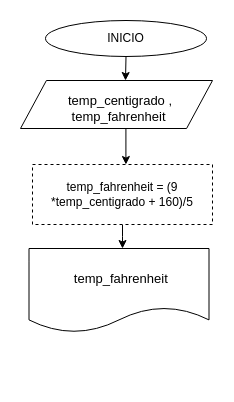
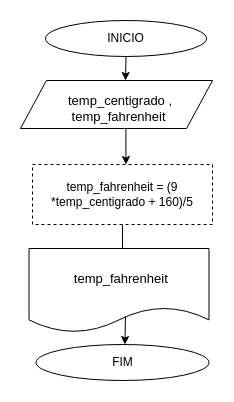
edge "temp_fahrenheit = (9 *temp_centigrado + 160)/5" -> "temp_fahrenheit": arrowhead classic -> none
edge "temp_fahrenheit" -> "FIM": added
node "FIM": added
